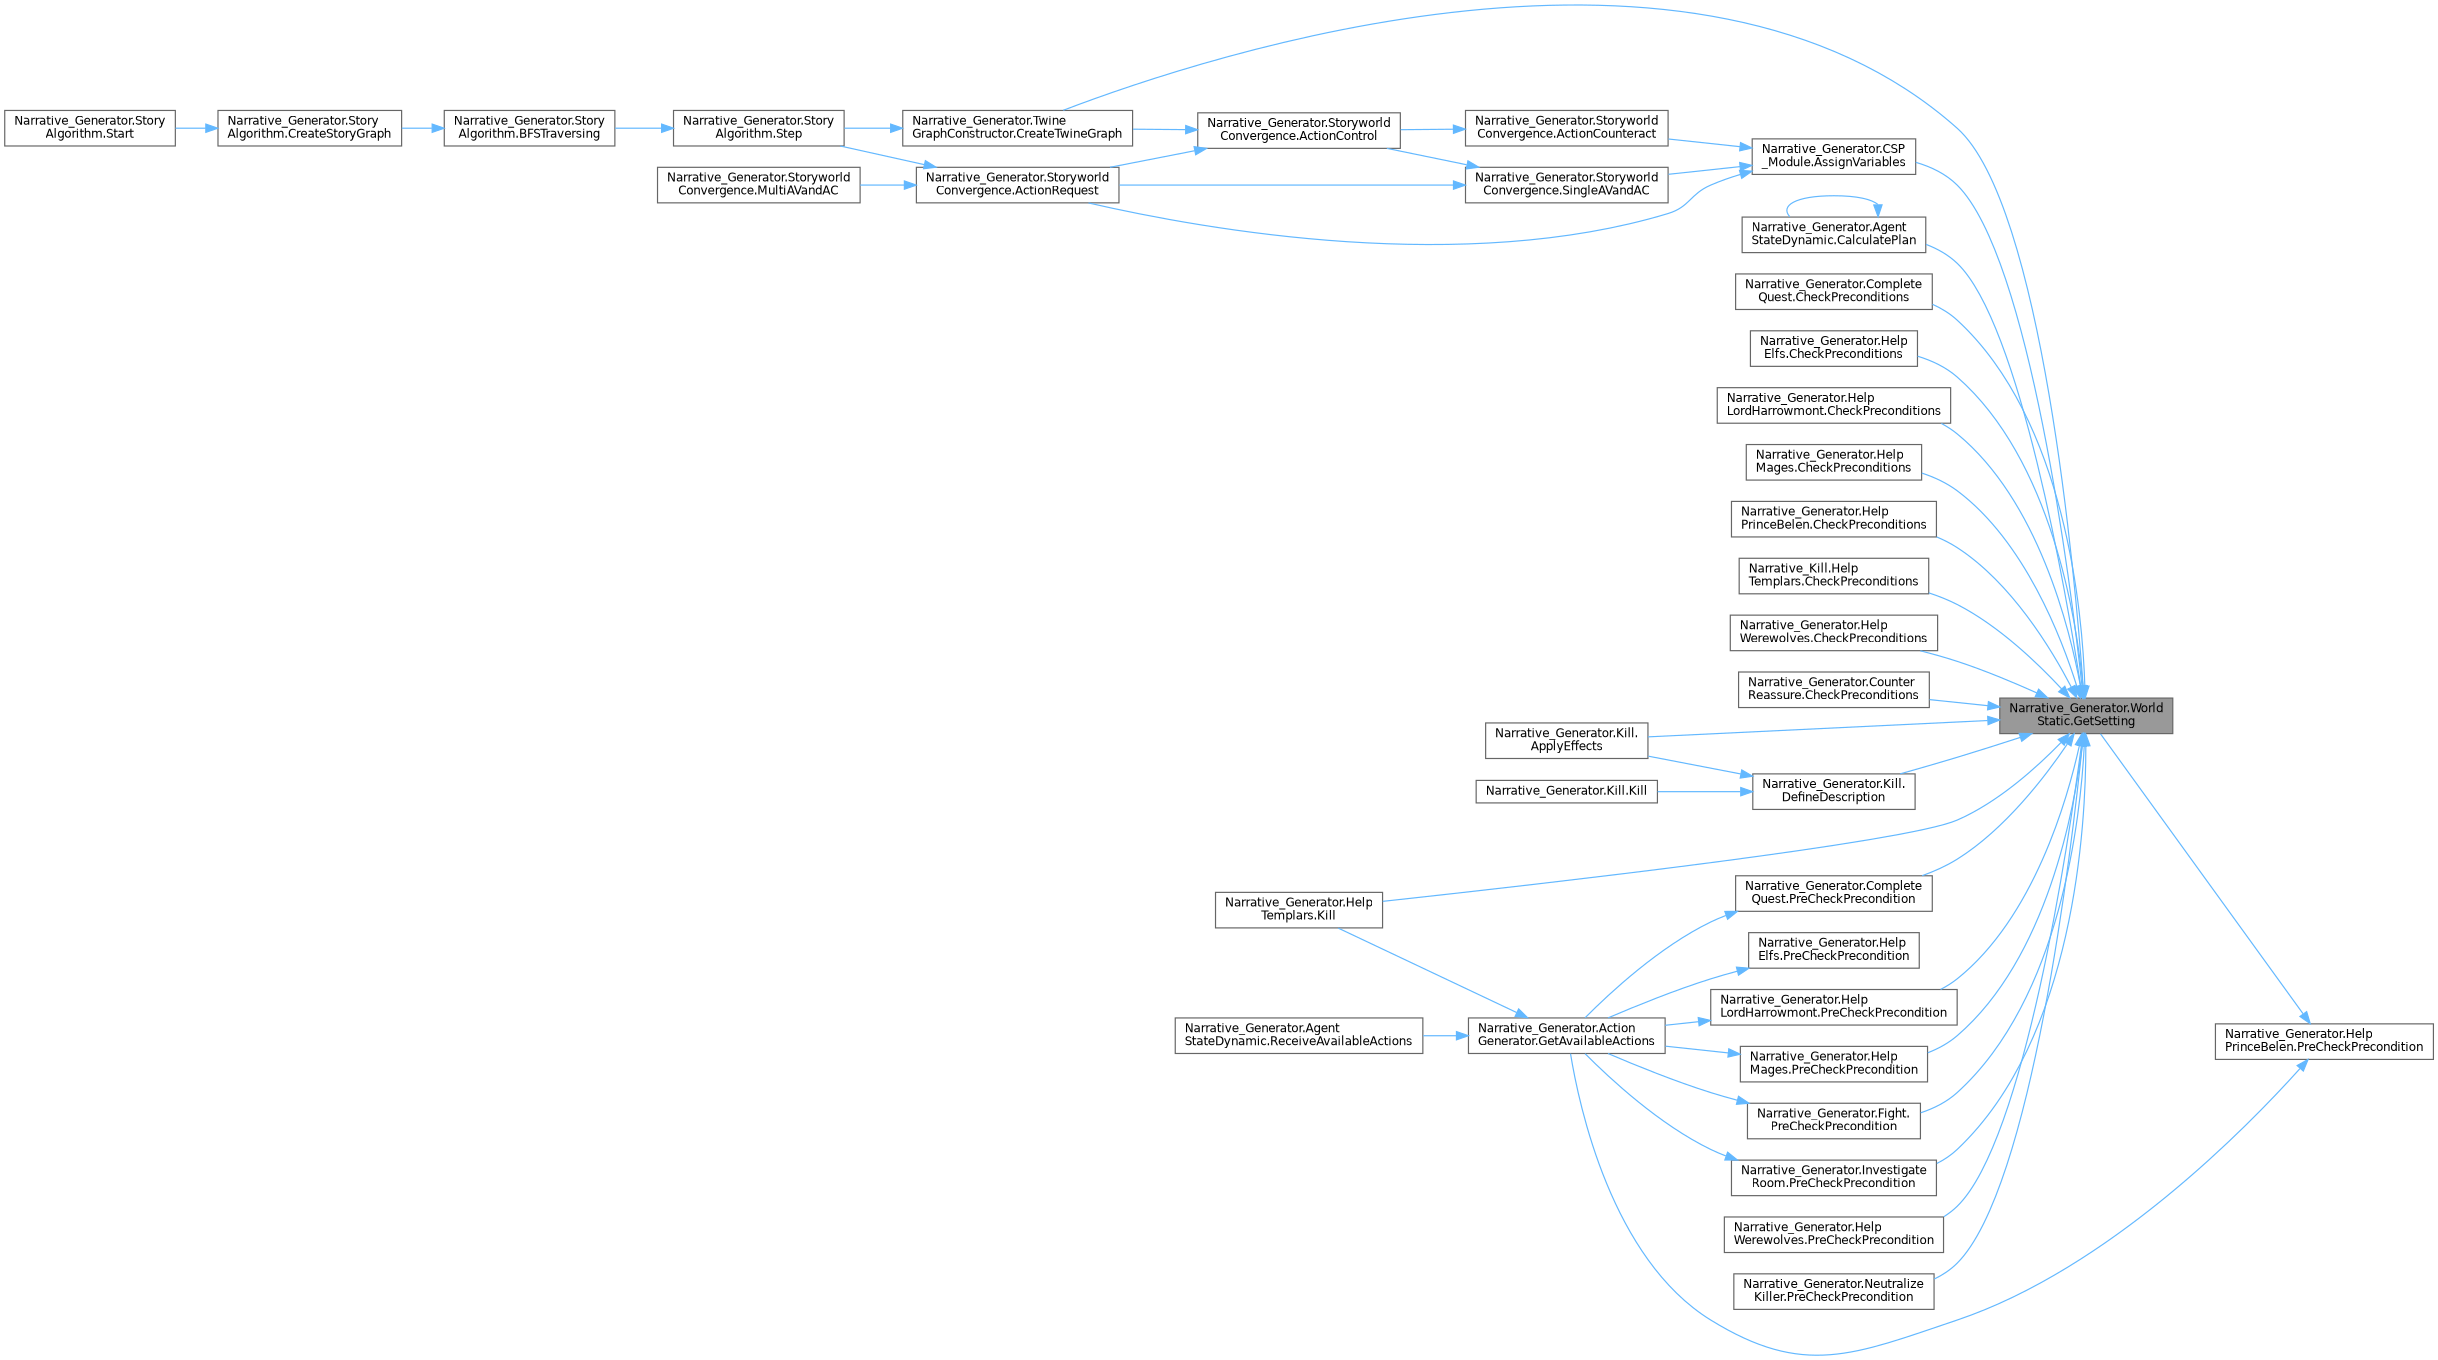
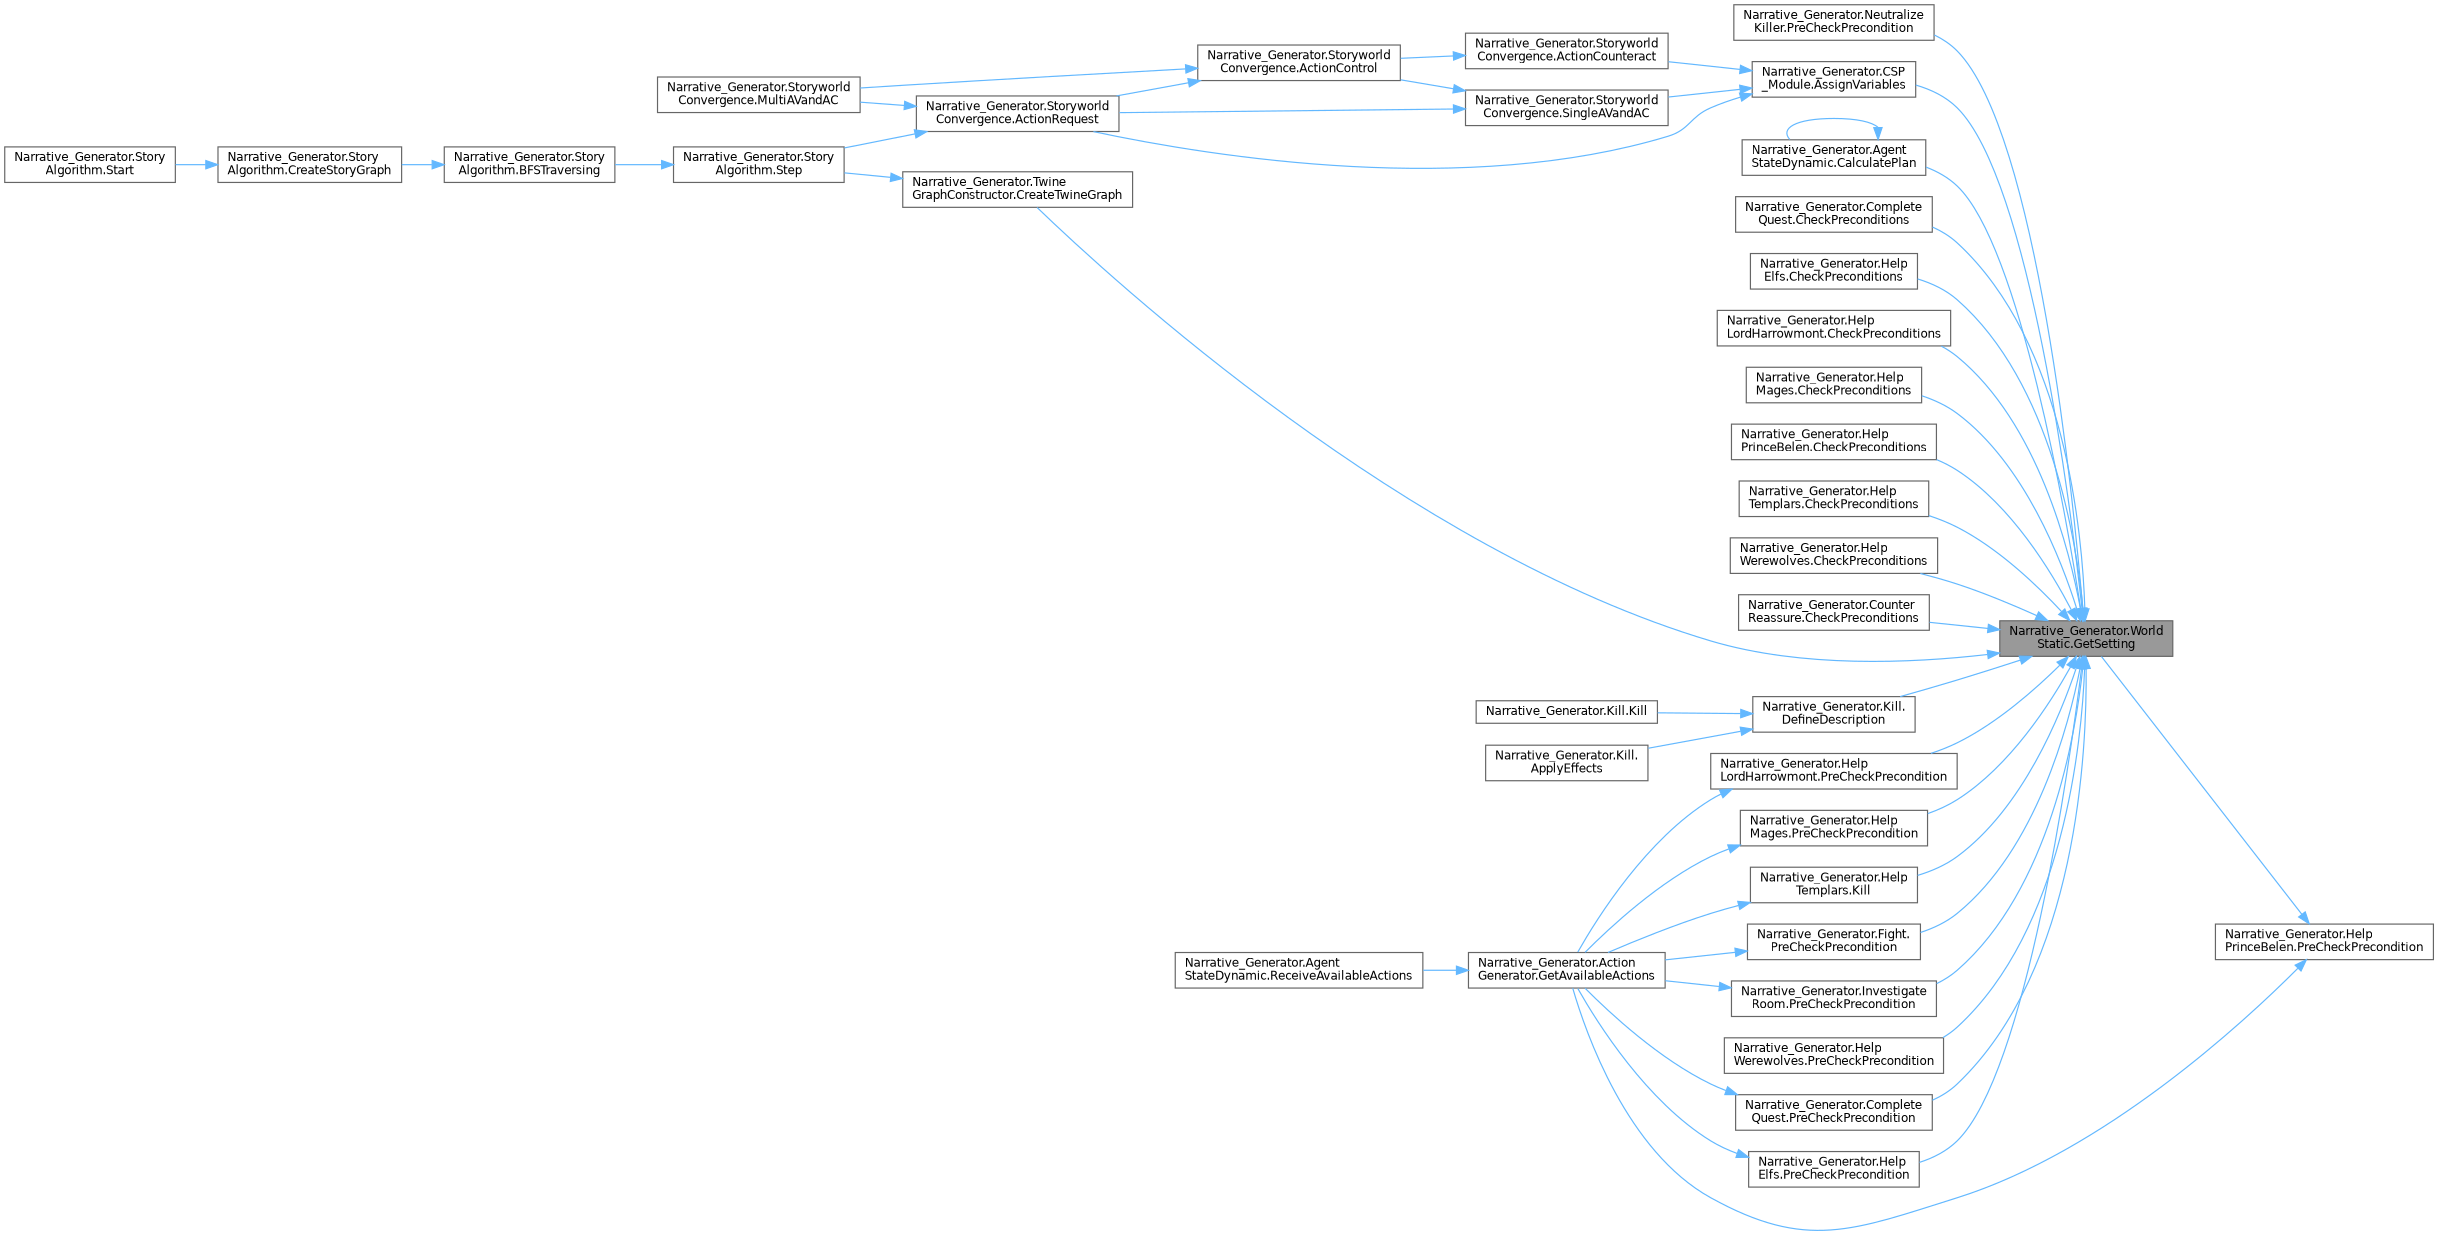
edge "Narrative_Generator.Twine GraphConstructor.CreateTwineGraph" -> "Narrative_Generator.Storyworld Convergence.ActionControl": now "Narrative_Generator.Storyworld Convergence.MultiAVandAC" -> "Narrative_Generator.Storyworld Convergence.ActionControl"
node "Narrative_Kill.Help Templars.CheckPreconditions": label "Narrative_Kill.Help Templars.CheckPreconditions" -> "Narrative_Generator.Help Templars.CheckPreconditions"
edge "Narrative_Generator.Kill. ApplyEffects" -> "Narrative_Generator.World Static.GetSetting": now "Narrative_Generator.Help Elfs.PreCheckPrecondition" -> "Narrative_Generator.World Static.GetSetting"
edge "Narrative_Generator.Help Templars.Kill" -> "Narrative_Generator.Action Generator.GetAvailableActions": reversed
